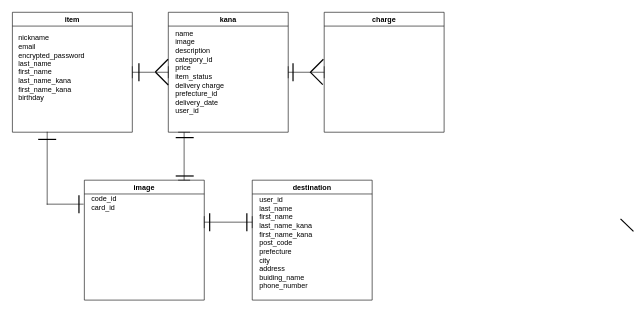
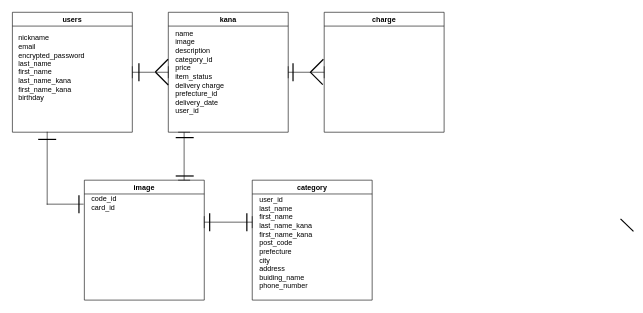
node "item": label "item" -> "users"
node "destination": label "destination" -> "category"
